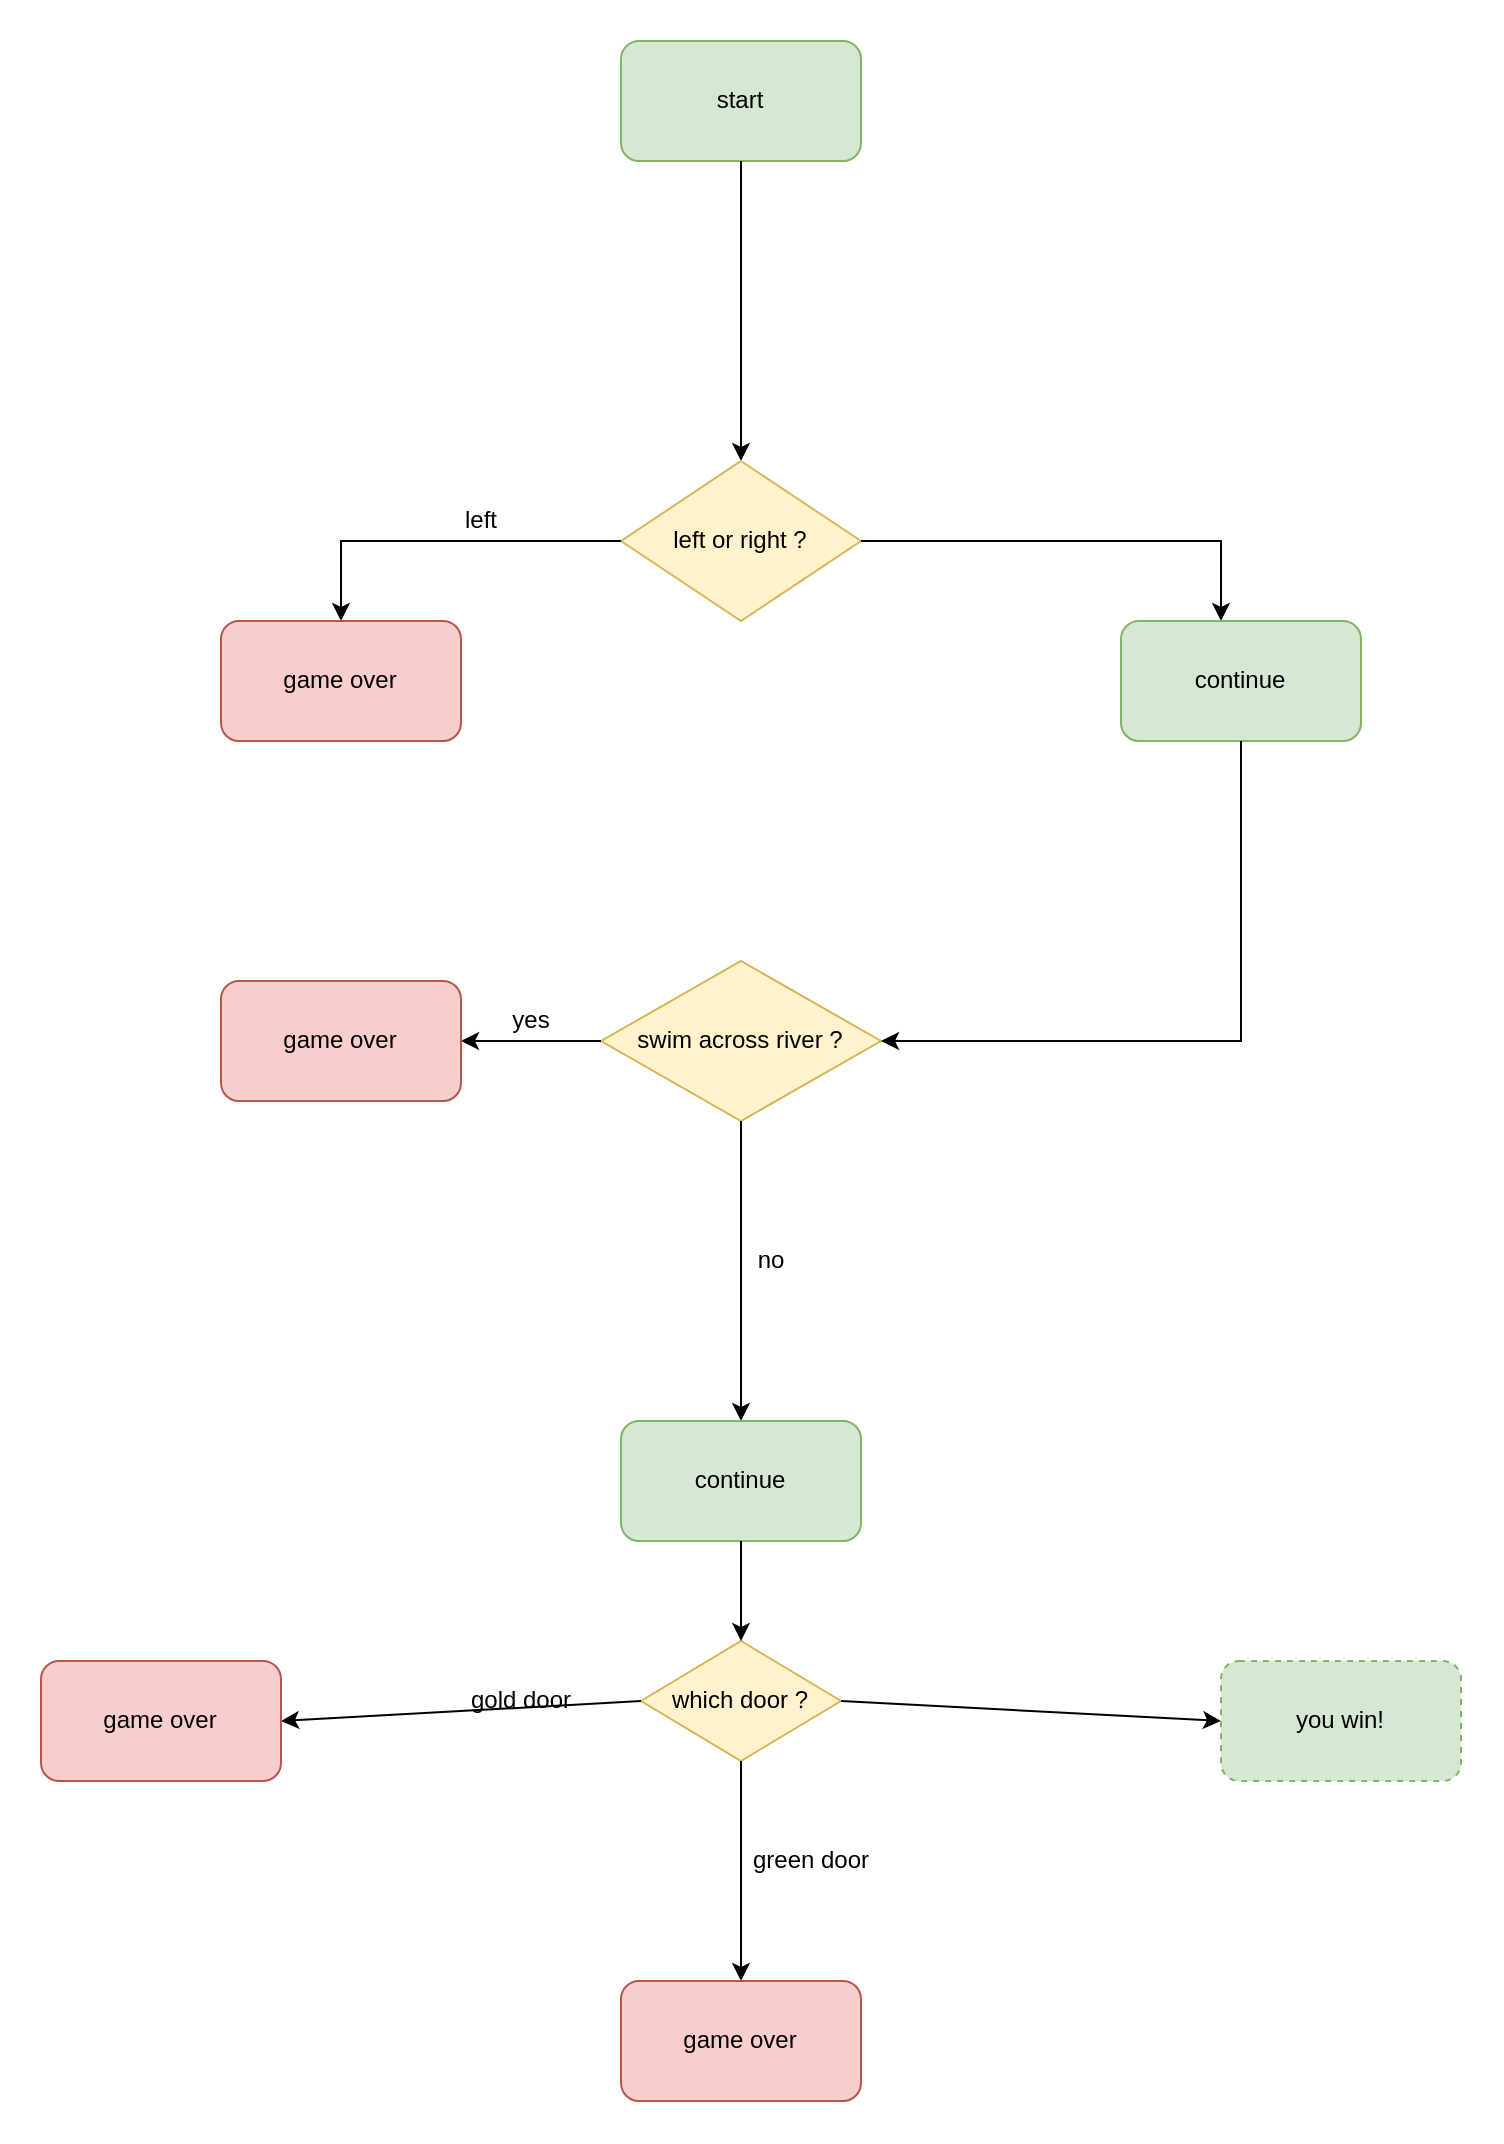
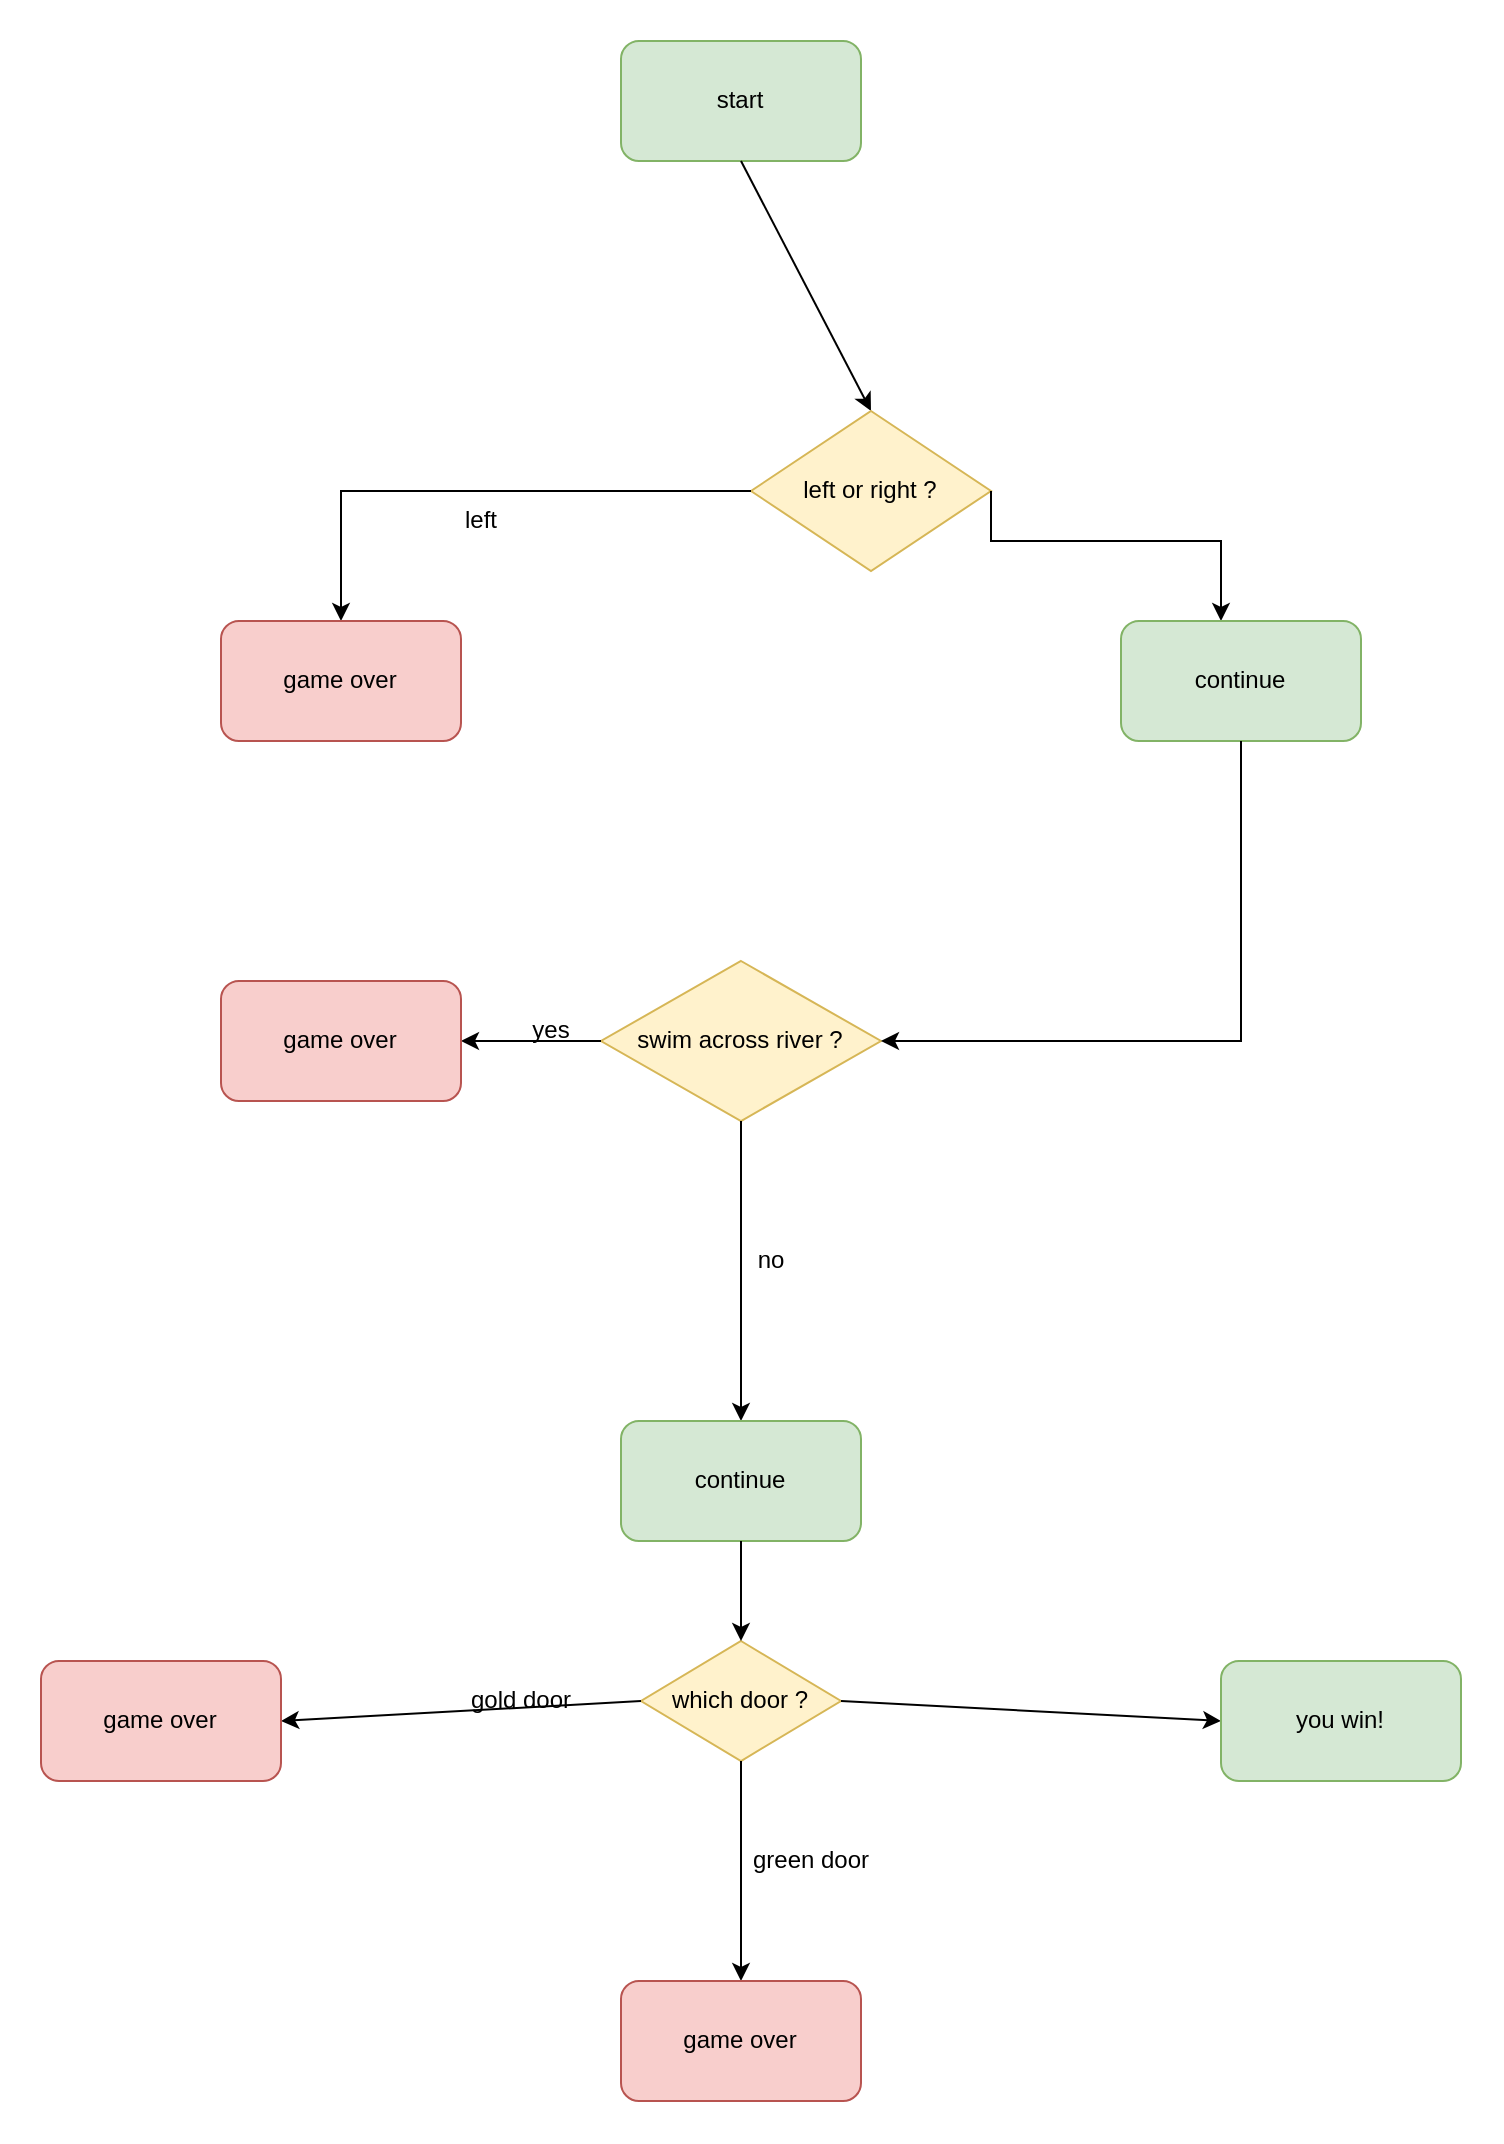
node "left or right ?": moved (741, 541) -> (871, 491)
node "yes": moved (531, 1021) -> (551, 1031)
node "you win!": style dashed -> solid
